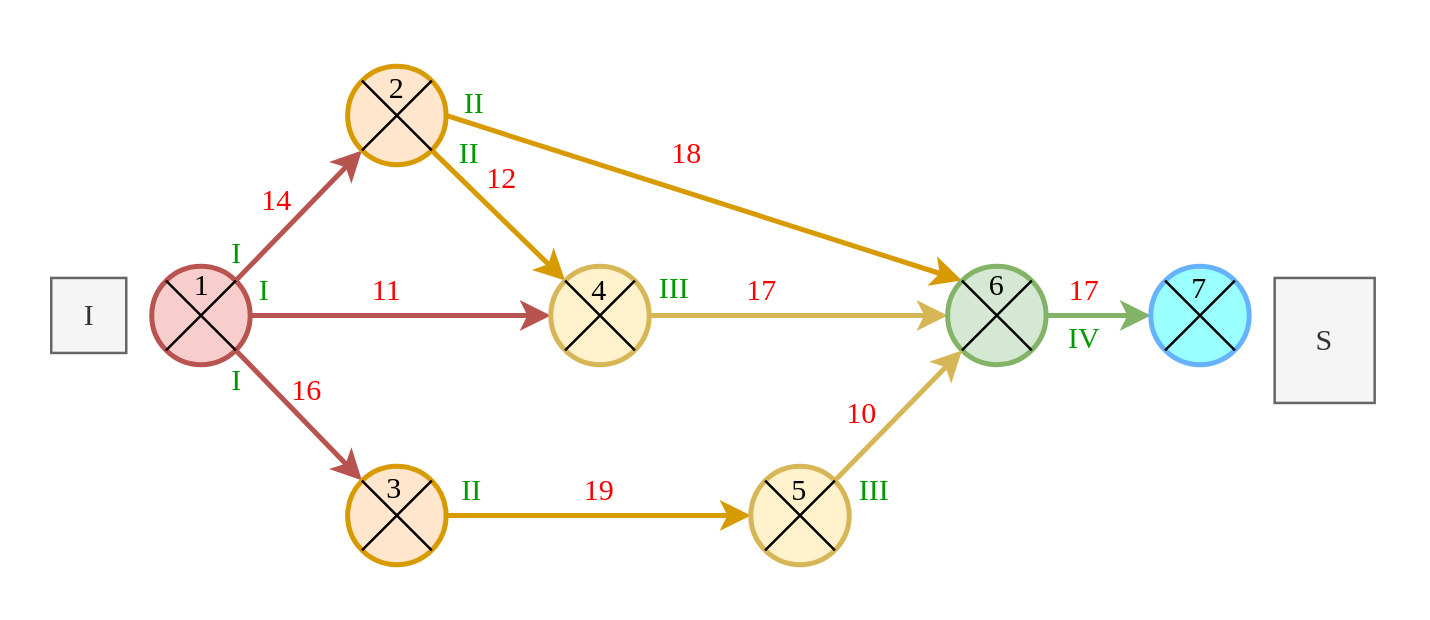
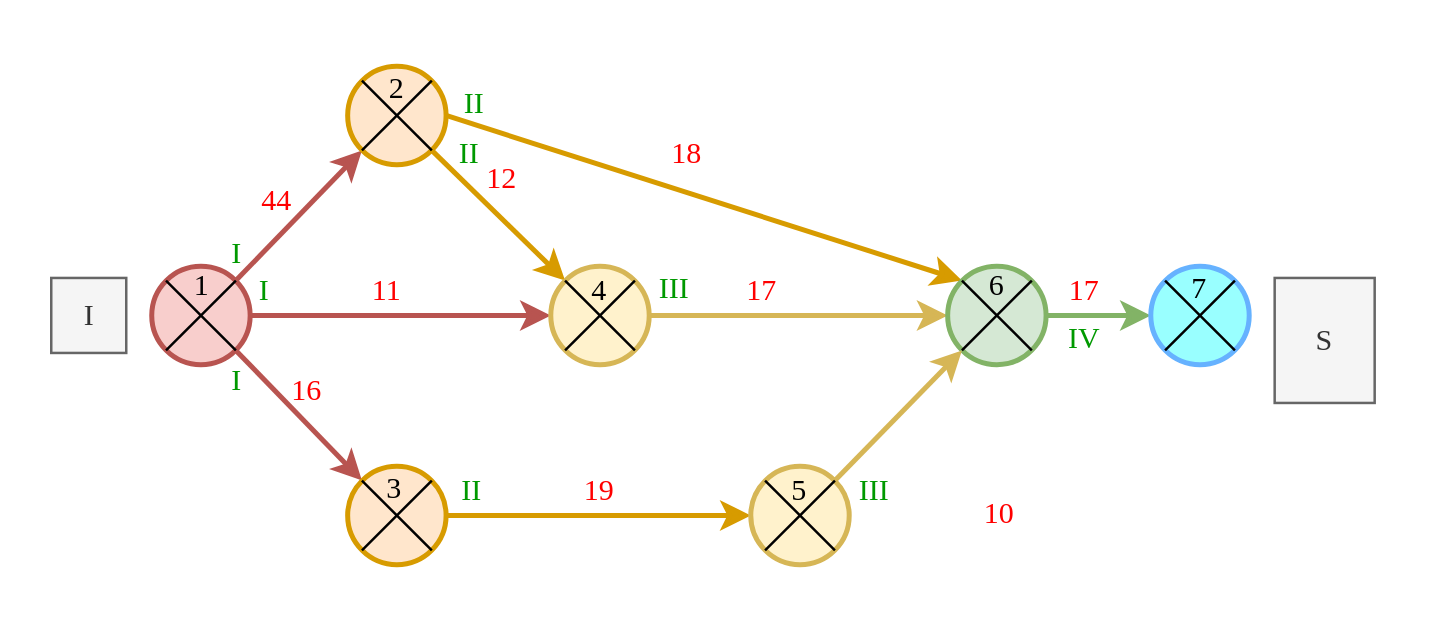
node "14": label "14" -> "44"
node "10": moved (862, 414) -> (999, 514)
